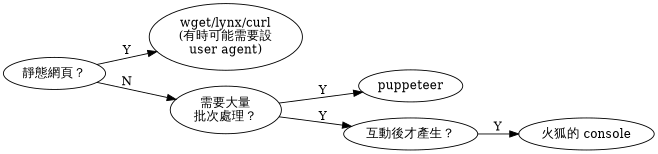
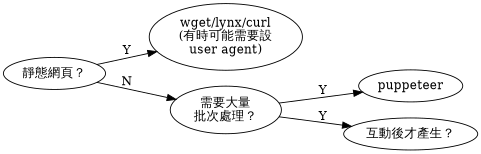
node "火狐的 console": removed
